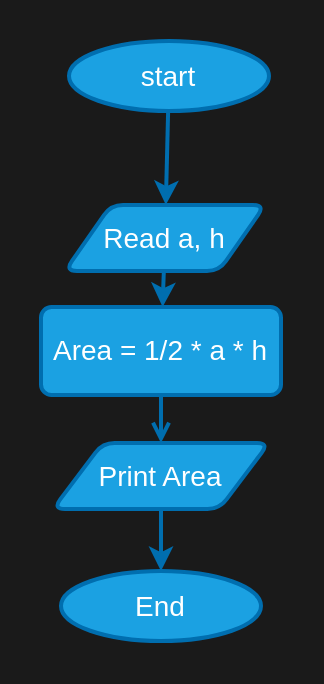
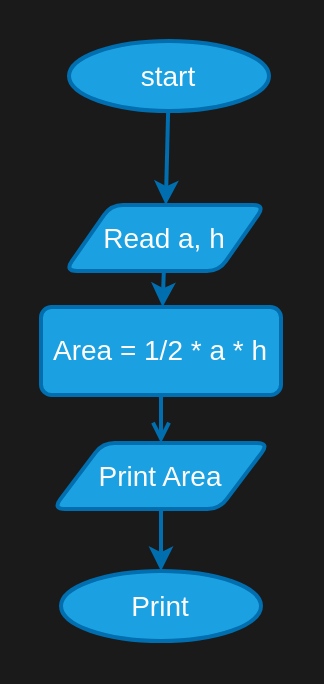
node "End": label "End" -> "Print"
